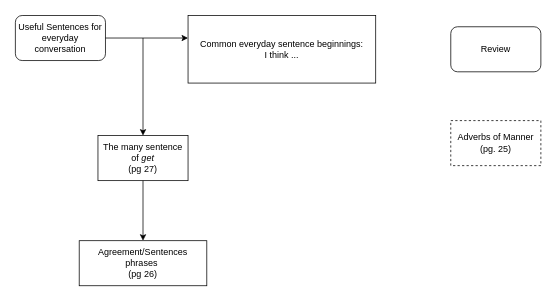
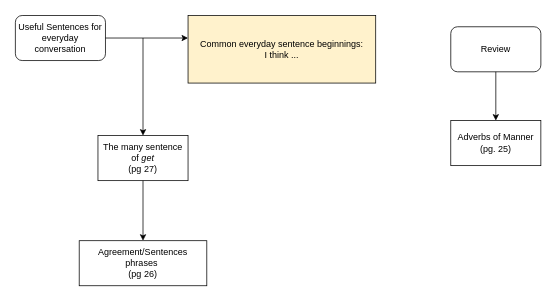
node "Common everyday sentence beginnings: I think ...": fillcolor #ffffff -> #fff2cc
edge "Review" -> "Adverbs of Manner (pg. 25)": added
node "Adverbs of Manner (pg. 25)": style dashed -> solid
